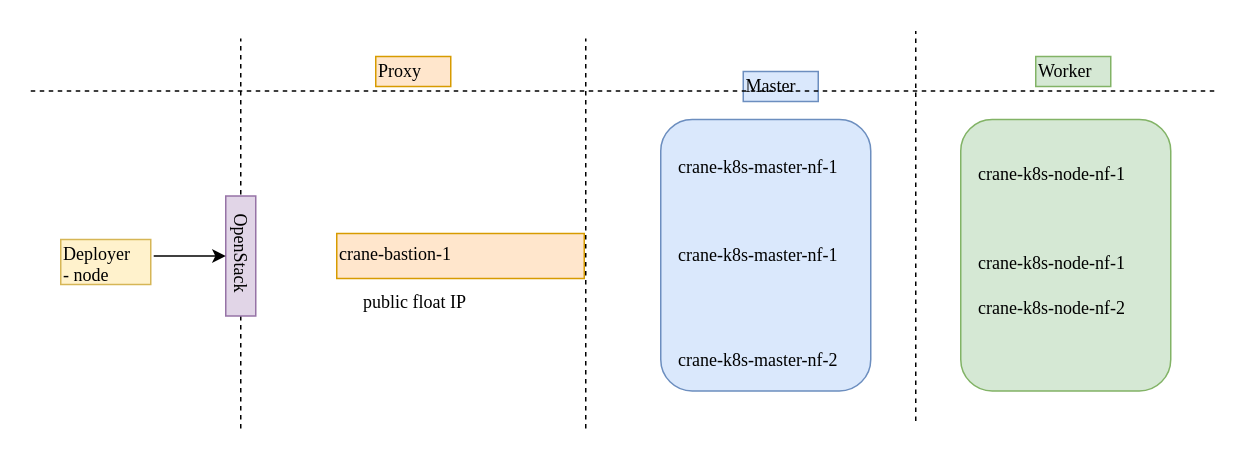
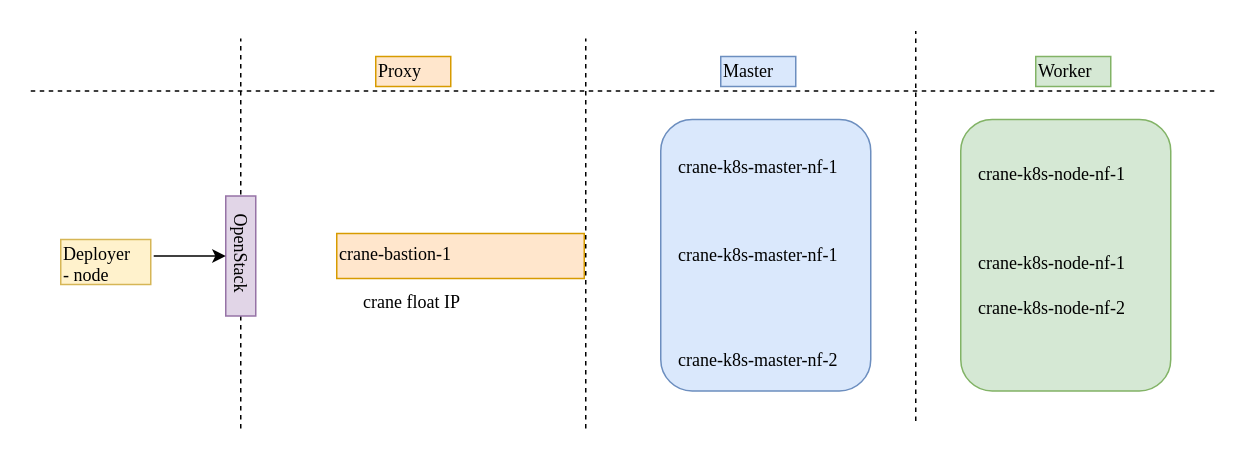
node "Master": moved (781, 86) -> (758, 71)
node "public float IP": label "public float IP" -> "crane float IP"
